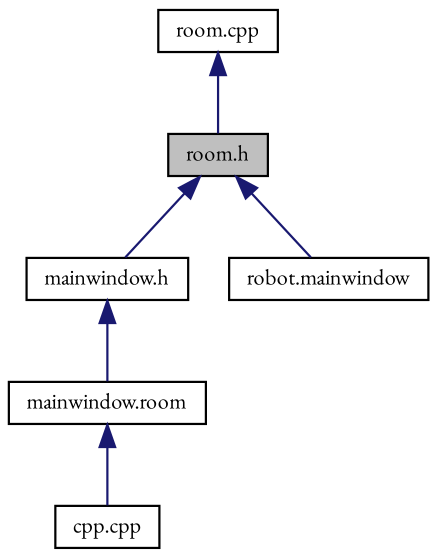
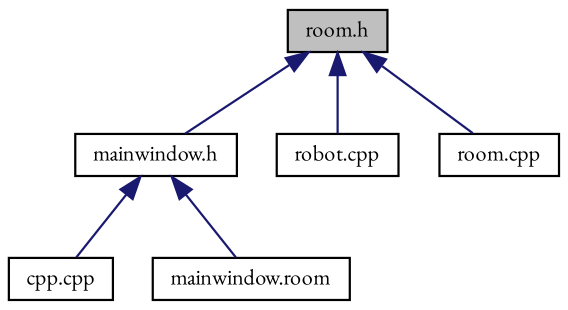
edge "room.h" -> "room.cpp": reversed
node "robot.mainwindow": label "robot.mainwindow" -> "robot.cpp"
edge "cpp.cpp" -> "mainwindow.room": now "cpp.cpp" -> "mainwindow.h"
